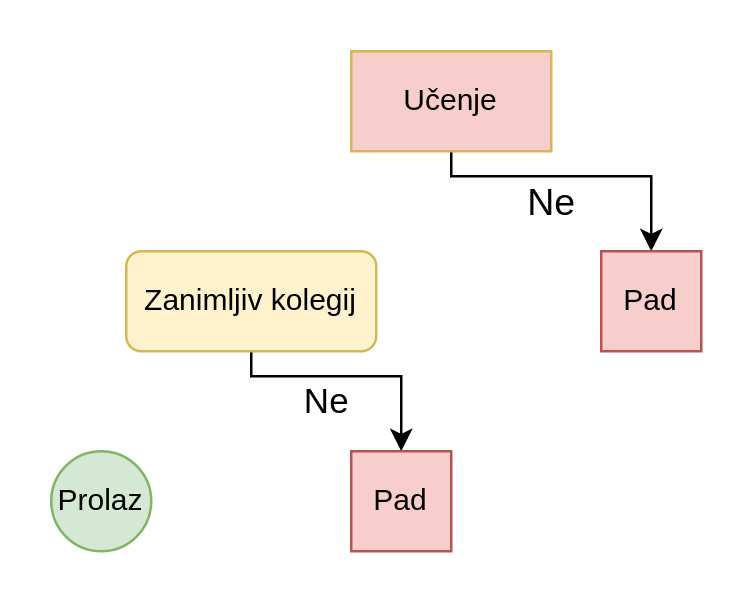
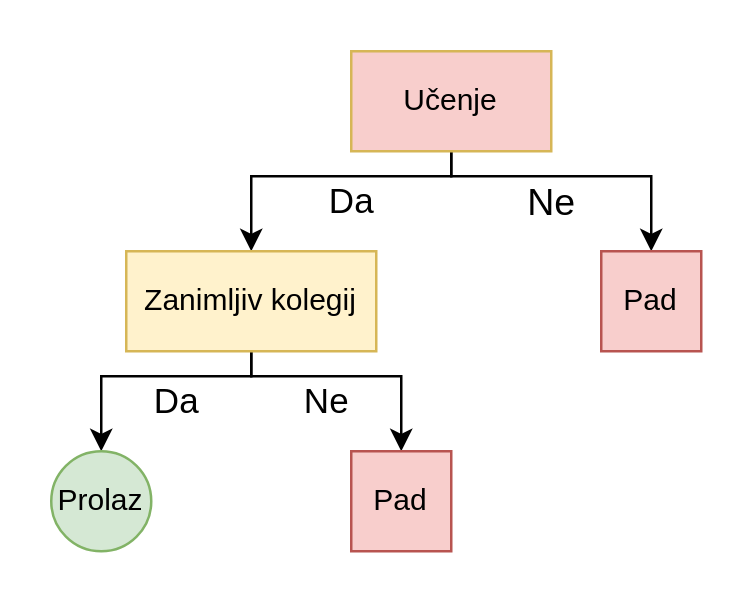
edge "Učenje" -> "Zanimljiv kolegij": added, label "Da"
node "Zanimljiv kolegij": shape rounded rectangle -> rectangle
edge "Zanimljiv kolegij" -> "Prolaz": added, label "Da"
